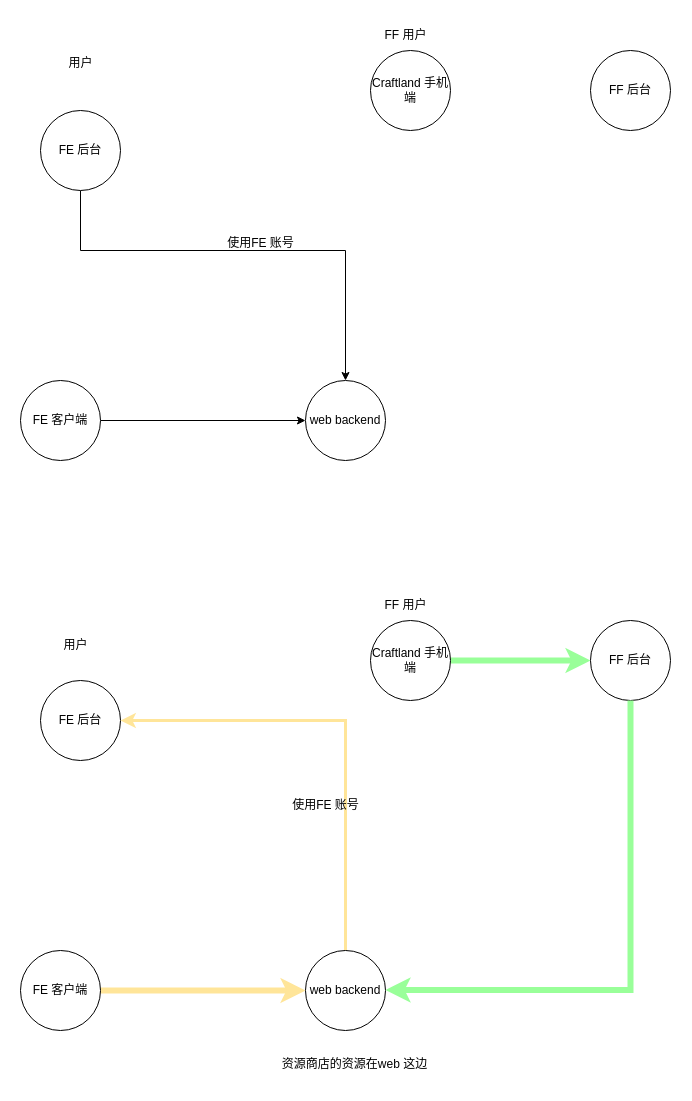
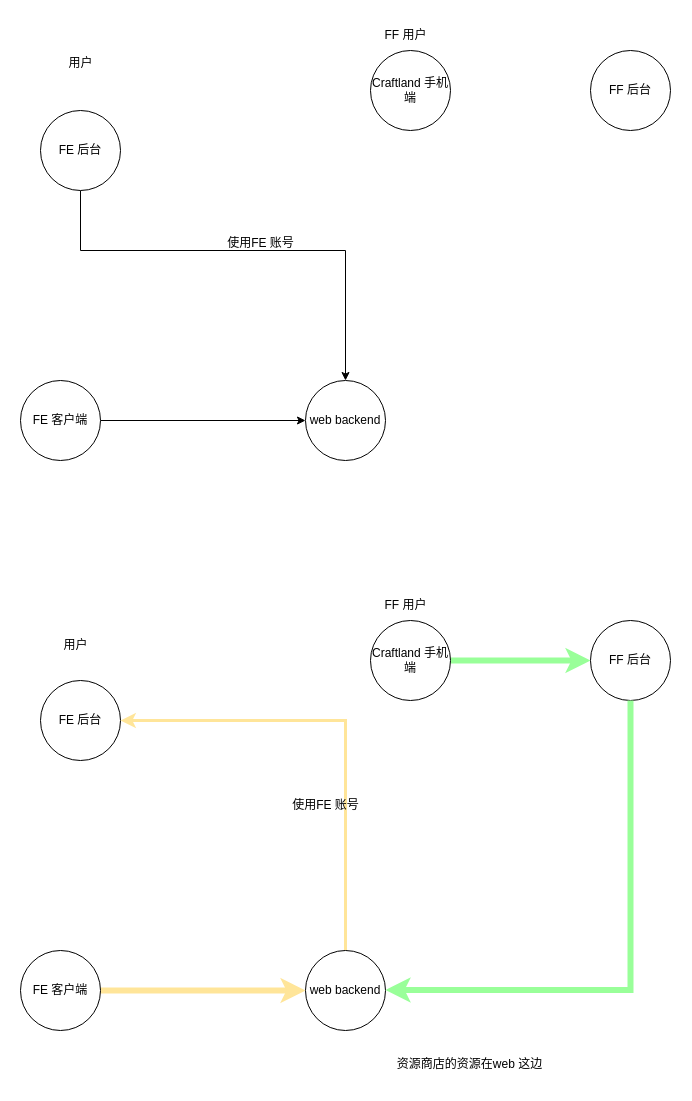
node "资源商店的资源在web 这边": moved (355, 1065) -> (470, 1065)
